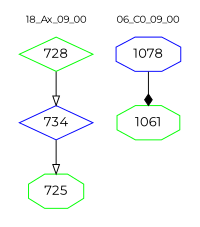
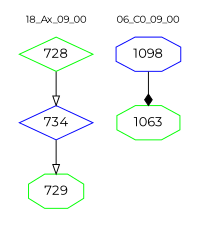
node "1078": label "1078" -> "1098"
node "1061": label "1061" -> "1063"
node "725": label "725" -> "729"
